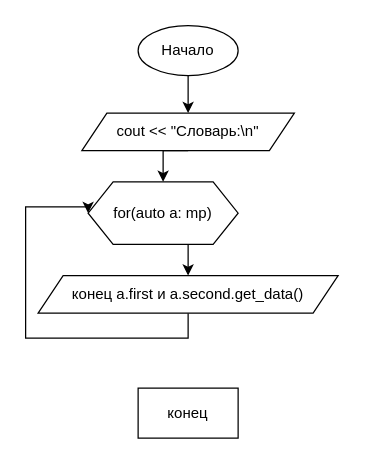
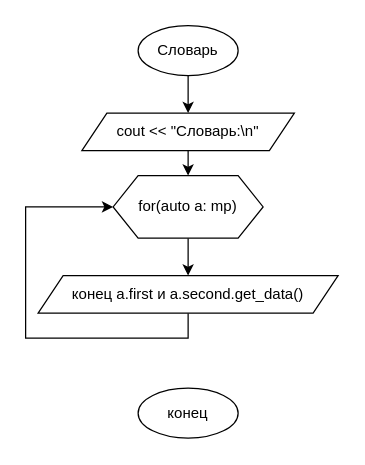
node "Начало": label "Начало" -> "Словарь"
node "for(auto a: mp)": moved (163, 213) -> (188, 207)
node "конец": shape rectangle -> ellipse
